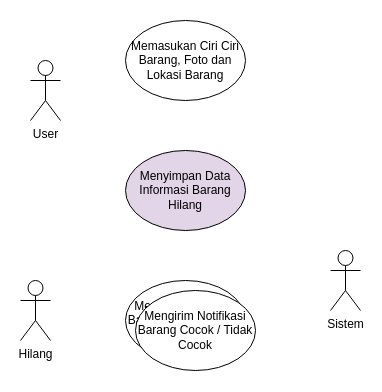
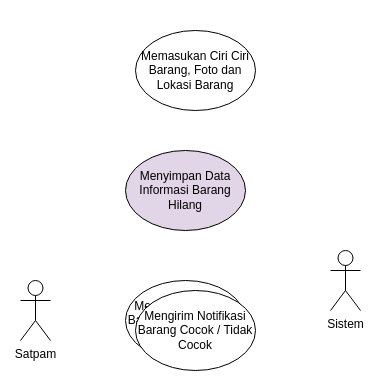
node "Memasukan Ciri Ciri Barang, Foto dan Lokasi Barang": moved (186, 61) -> (196, 71)
node "User": removed
node "Hilang": label "Hilang" -> "Satpam"
